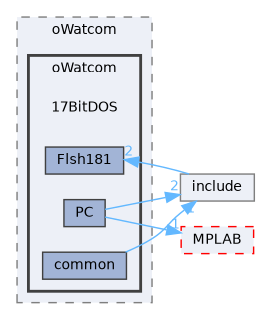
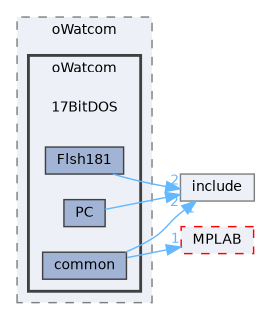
edge "include" -> "Flsh181": reversed
edge "PC" -> "MPLAB": now "common" -> "MPLAB"
